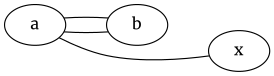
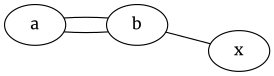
edge "a" -- "x": now "b" -- "x"
